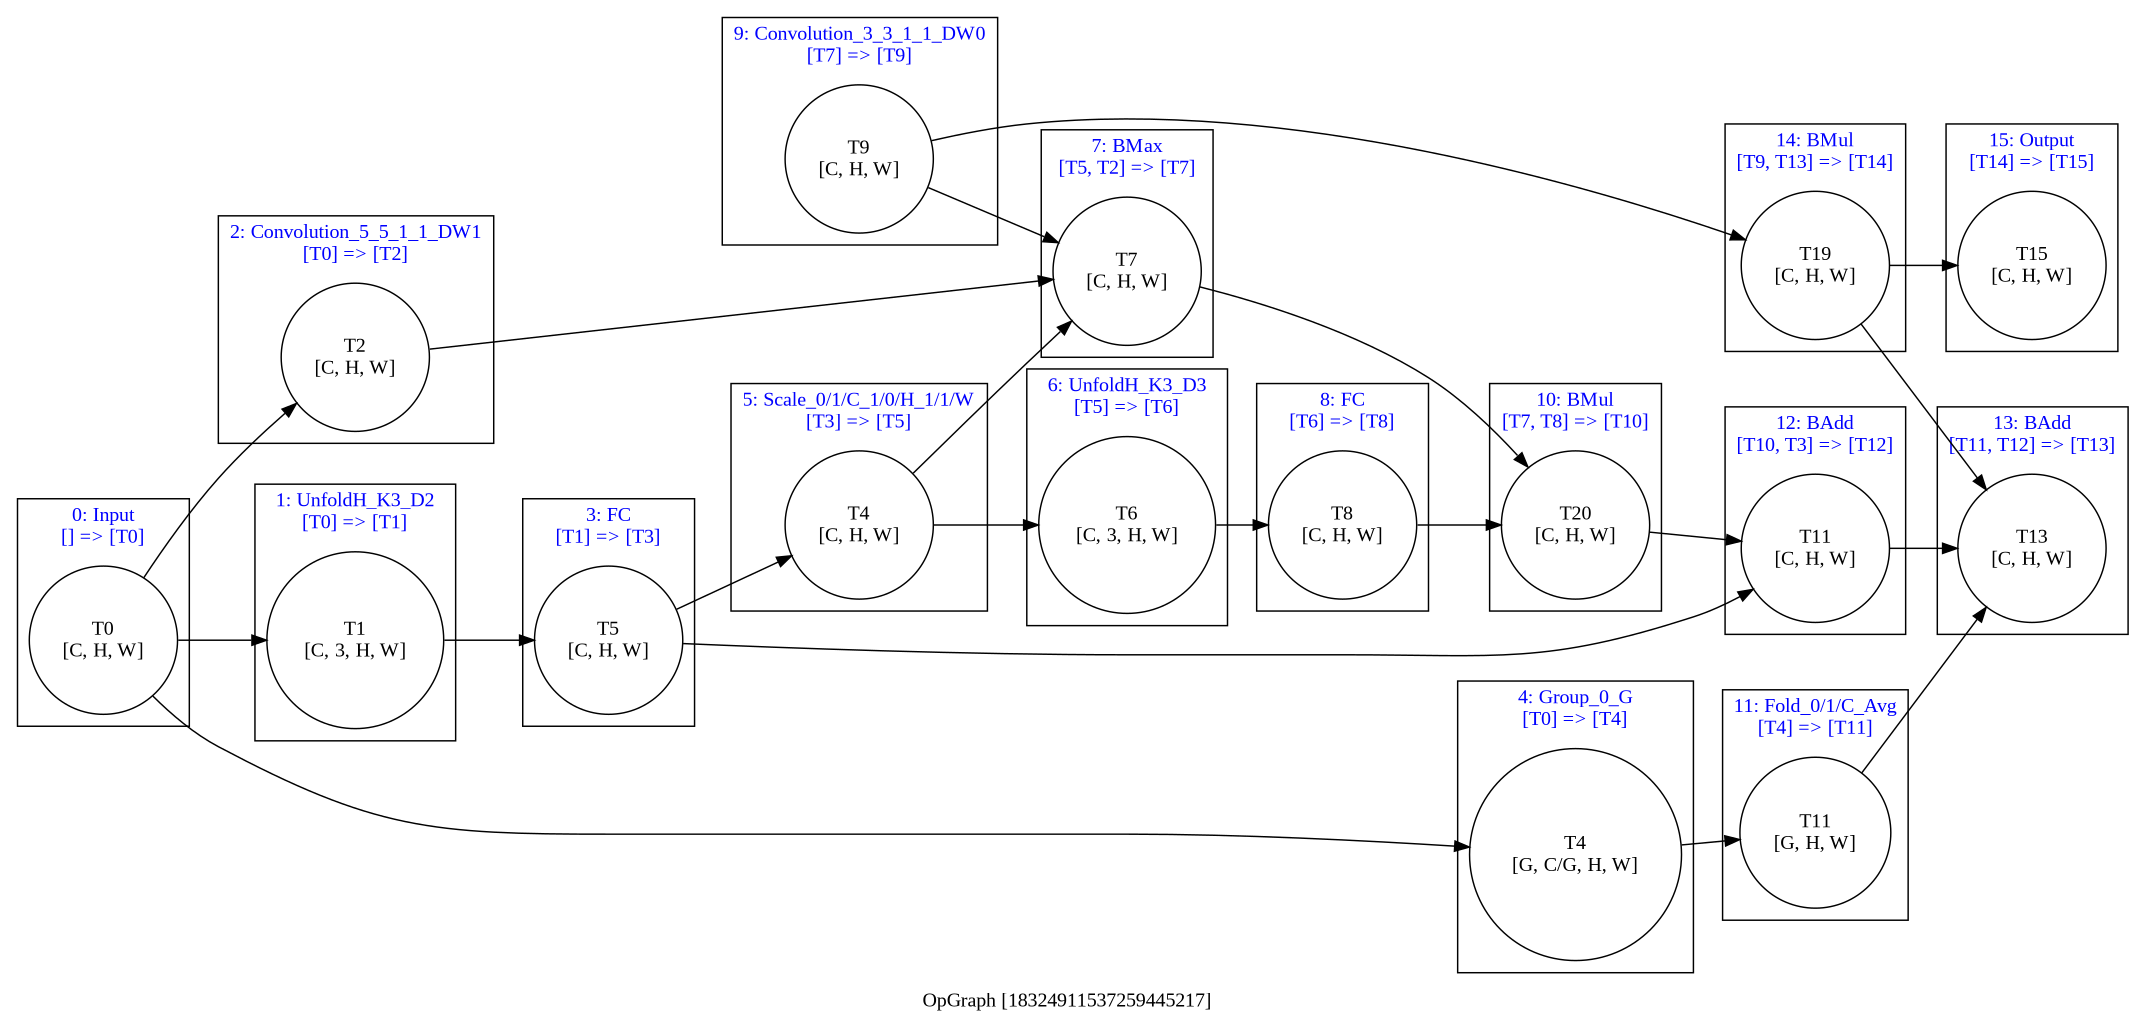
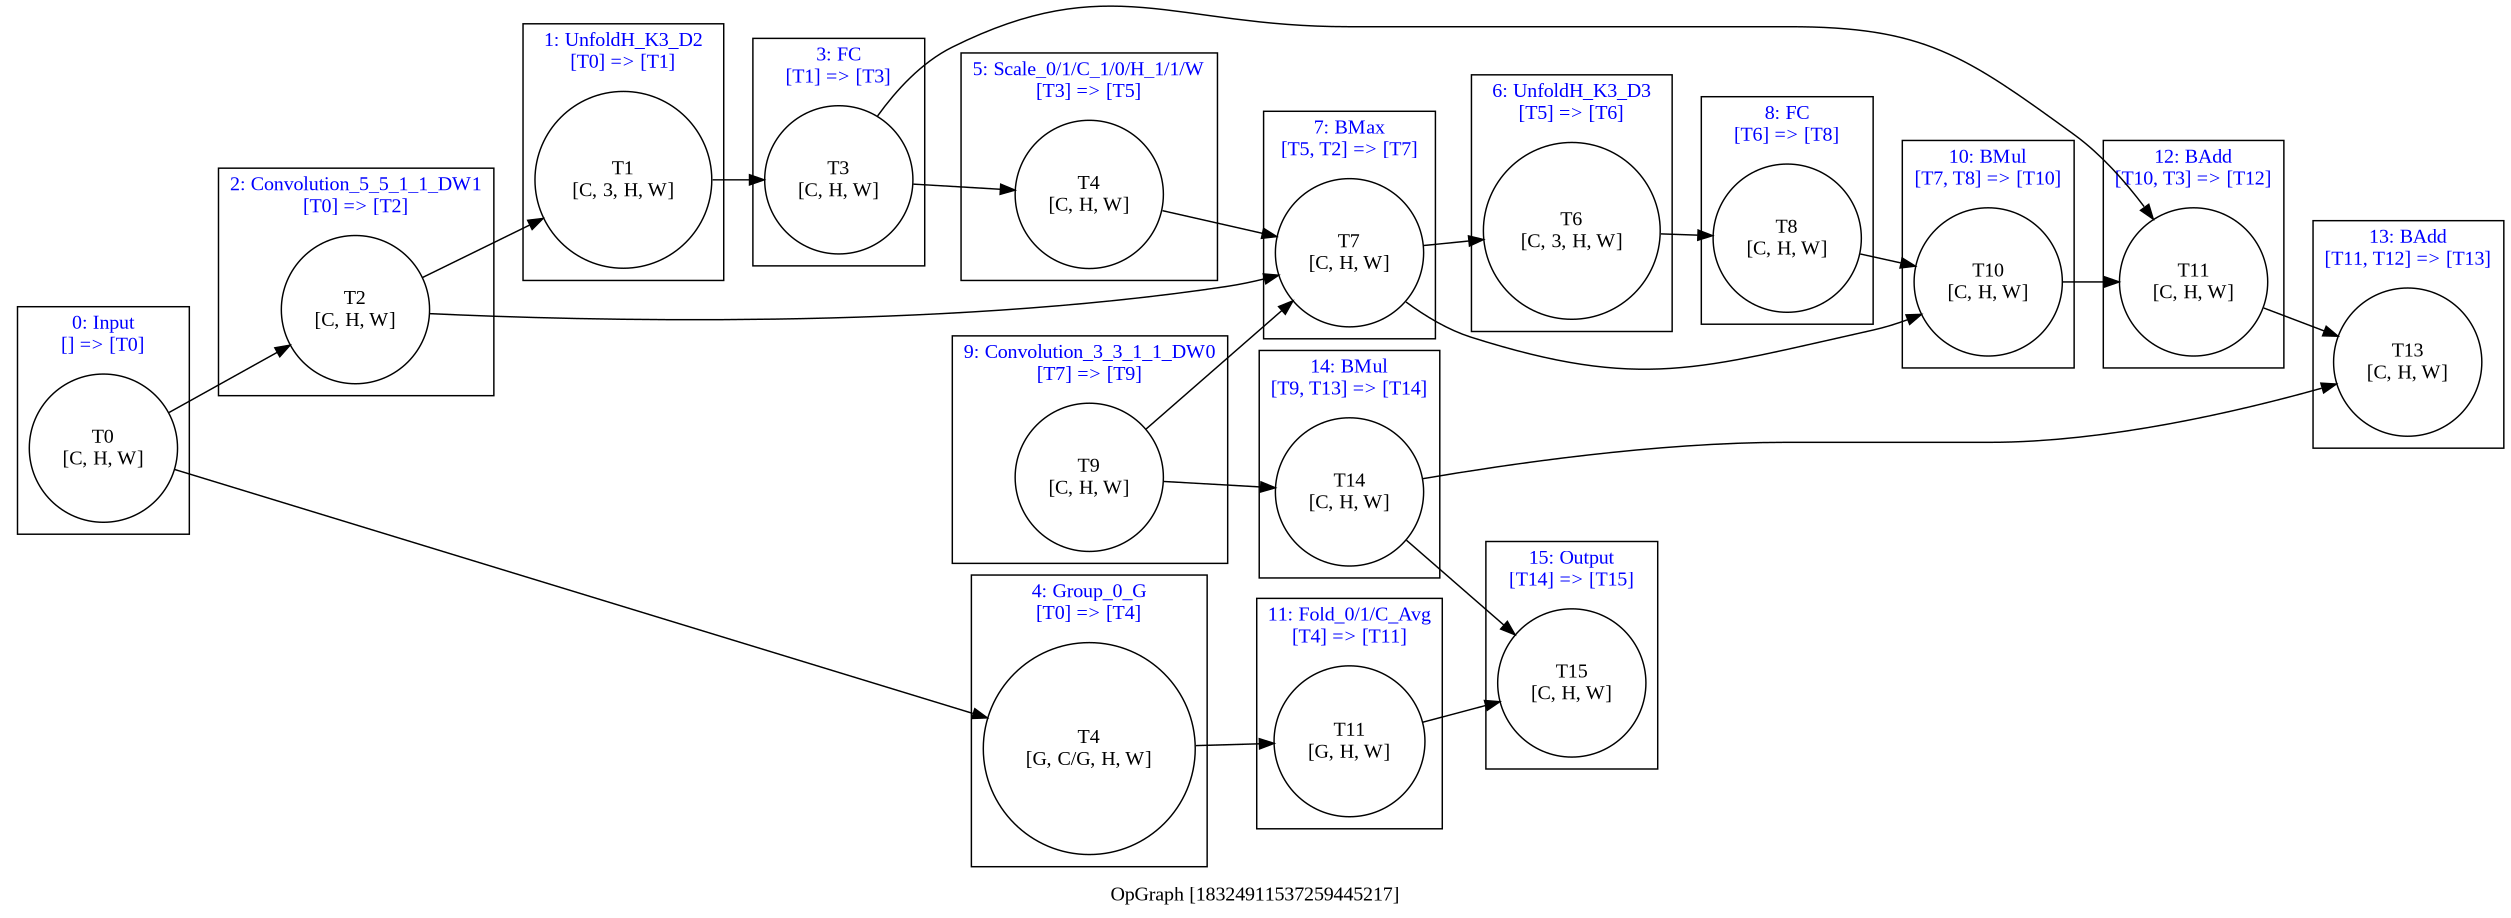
node "T19 [C, H, W]": label "T19 [C, H, W]" -> "T14 [C, H, W]"
edge "T4 [C, H, W]" -> "T6 [C, 3, H, W]": now "T7 [C, H, W]" -> "T6 [C, 3, H, W]"
node "T20 [C, H, W]": label "T20 [C, H, W]" -> "T10 [C, H, W]"
edge "T0 [C, H, W]" -> "T1 [C, 3, H, W]": now "T2 [C, H, W]" -> "T1 [C, 3, H, W]"
node "T5 [C, H, W]": label "T5 [C, H, W]" -> "T3 [C, H, W]"
edge "T11 [G, H, W]" -> "T13 [C, H, W]": now "T11 [G, H, W]" -> "T15 [C, H, W]"
